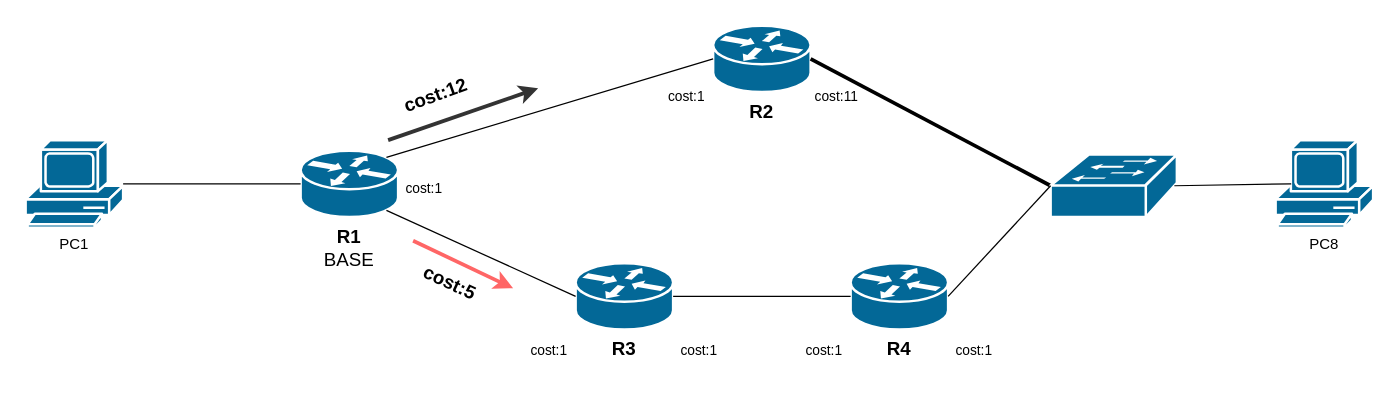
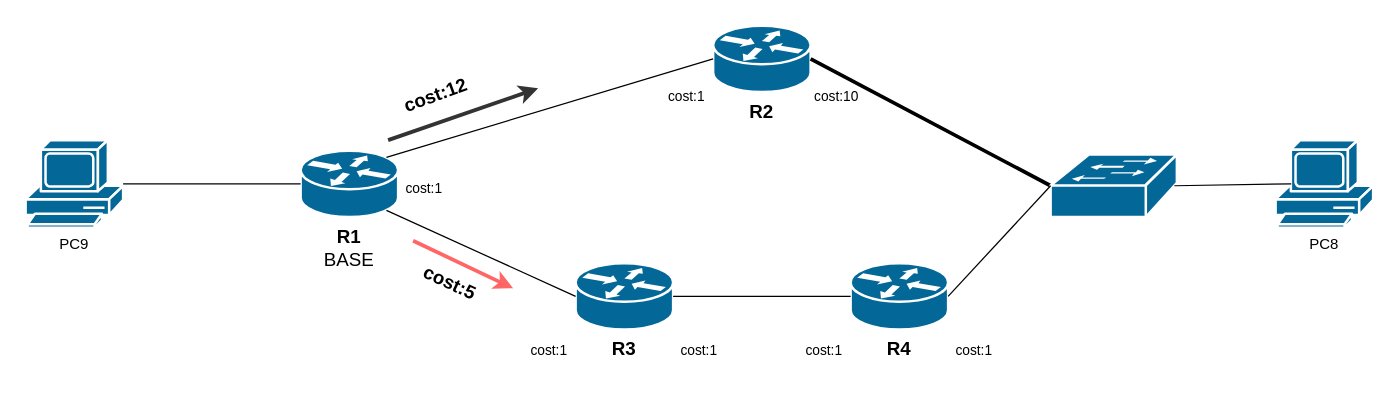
node "cost:11": label "cost:11" -> "cost:10"
node "PC1": label "PC1" -> "PC9"
